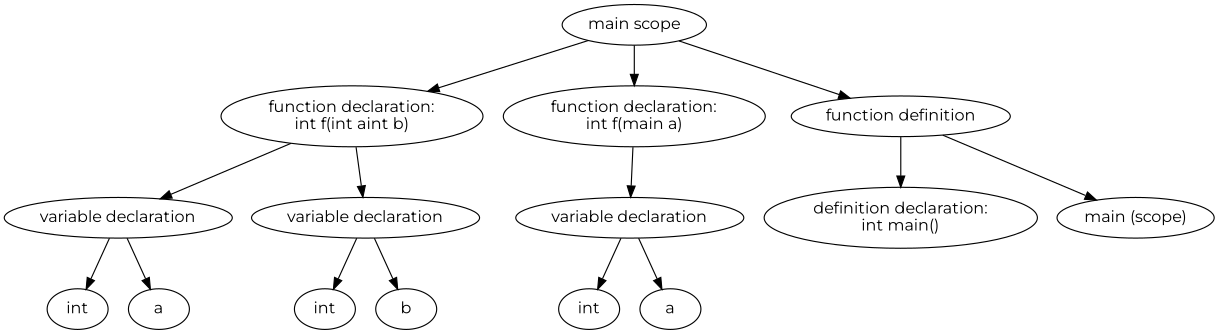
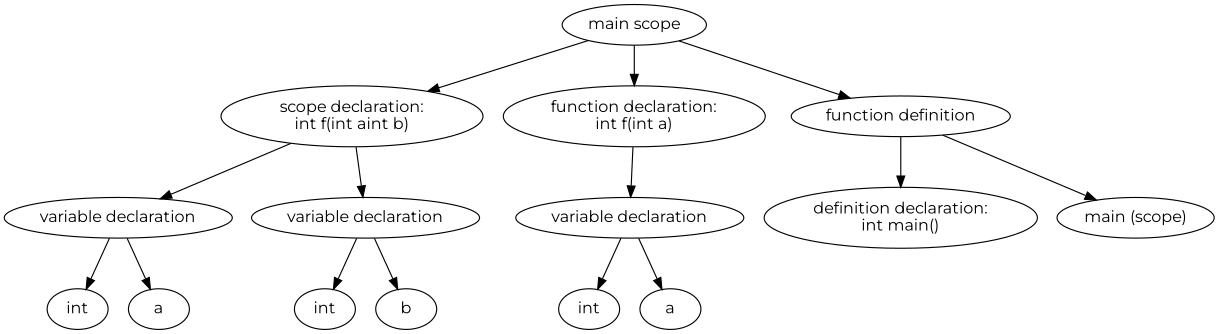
node "function declaration: int f(int aint b)": label "function declaration: int f(int aint b)" -> "scope declaration: int f(int aint b)"
node "function declaration: int f(main a)": label "function declaration: int f(main a)" -> "function declaration: int f(int a)"
